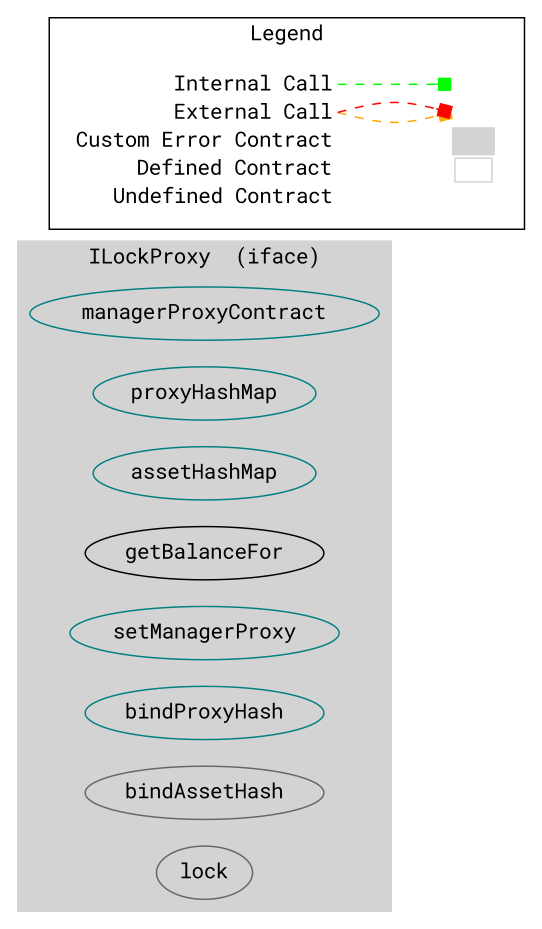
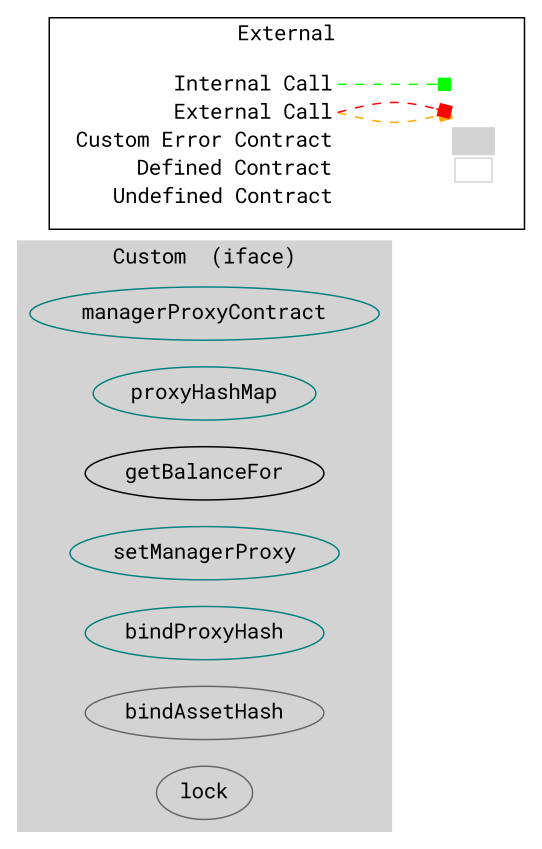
cluster "Legend": label "Legend" -> "External"
cluster "ILockProxy  (iface)": label "ILockProxy  (iface)" -> "Custom  (iface)"
node "assetHashMap": removed
